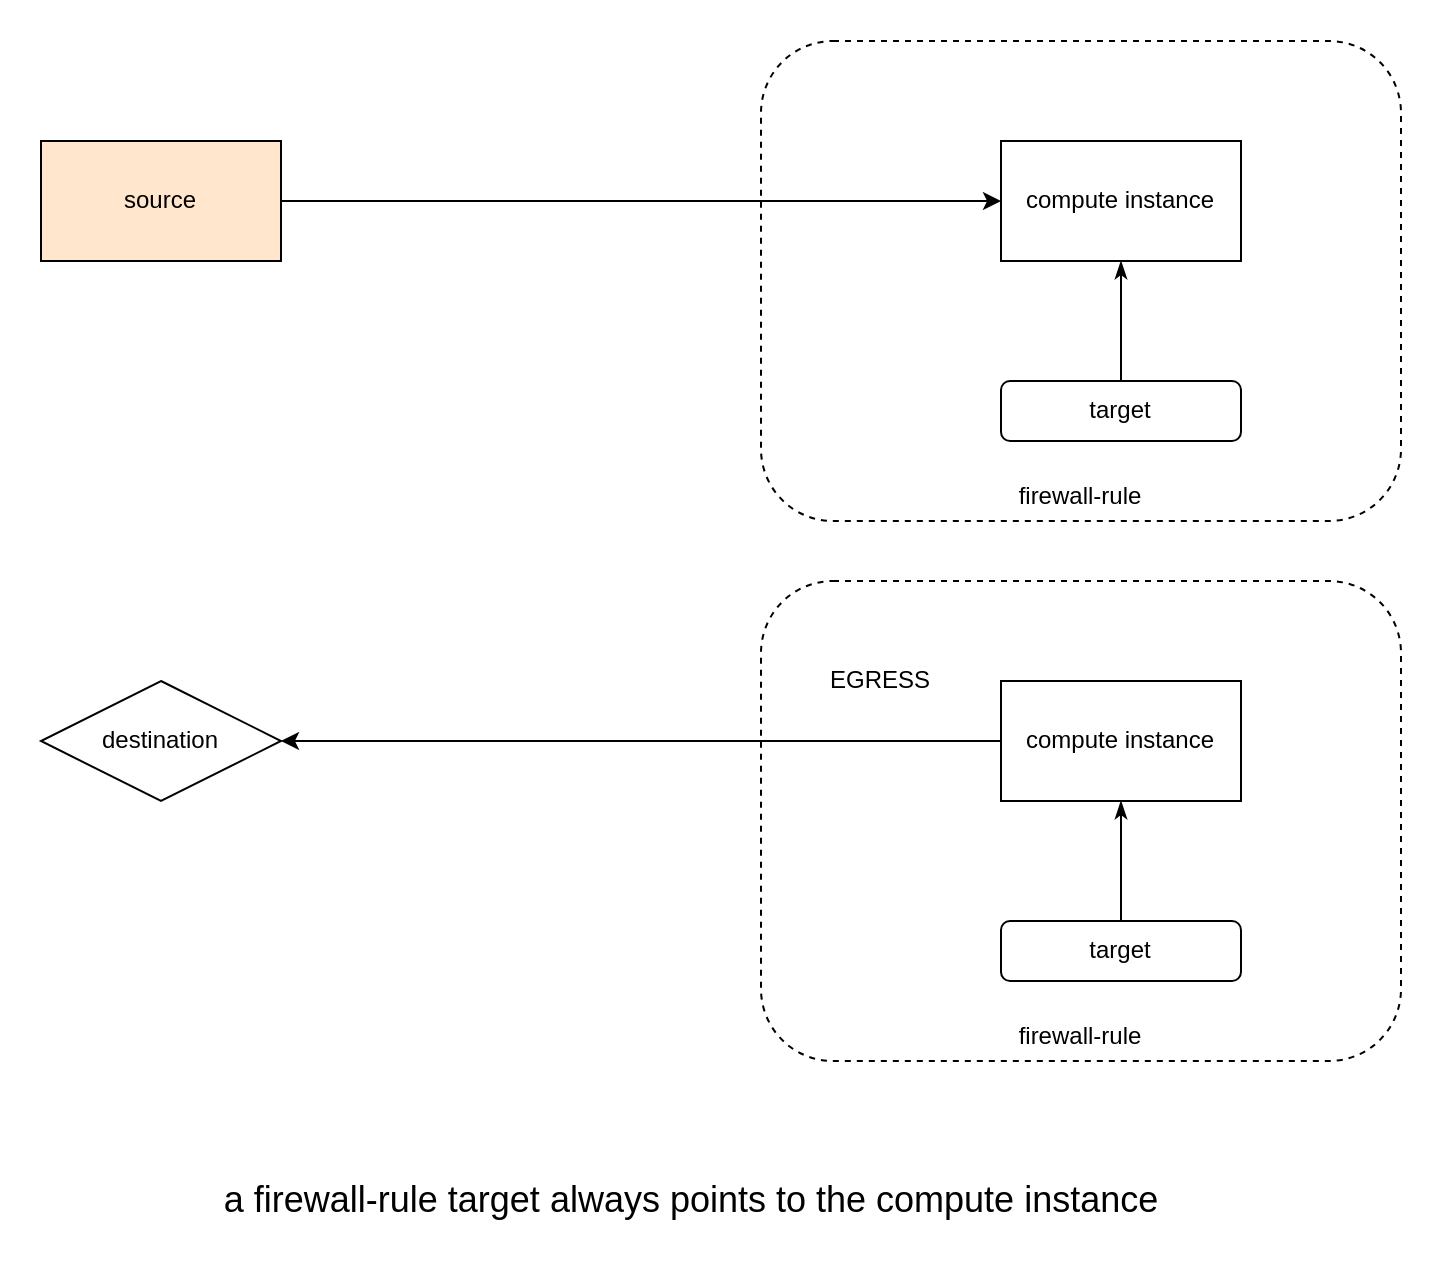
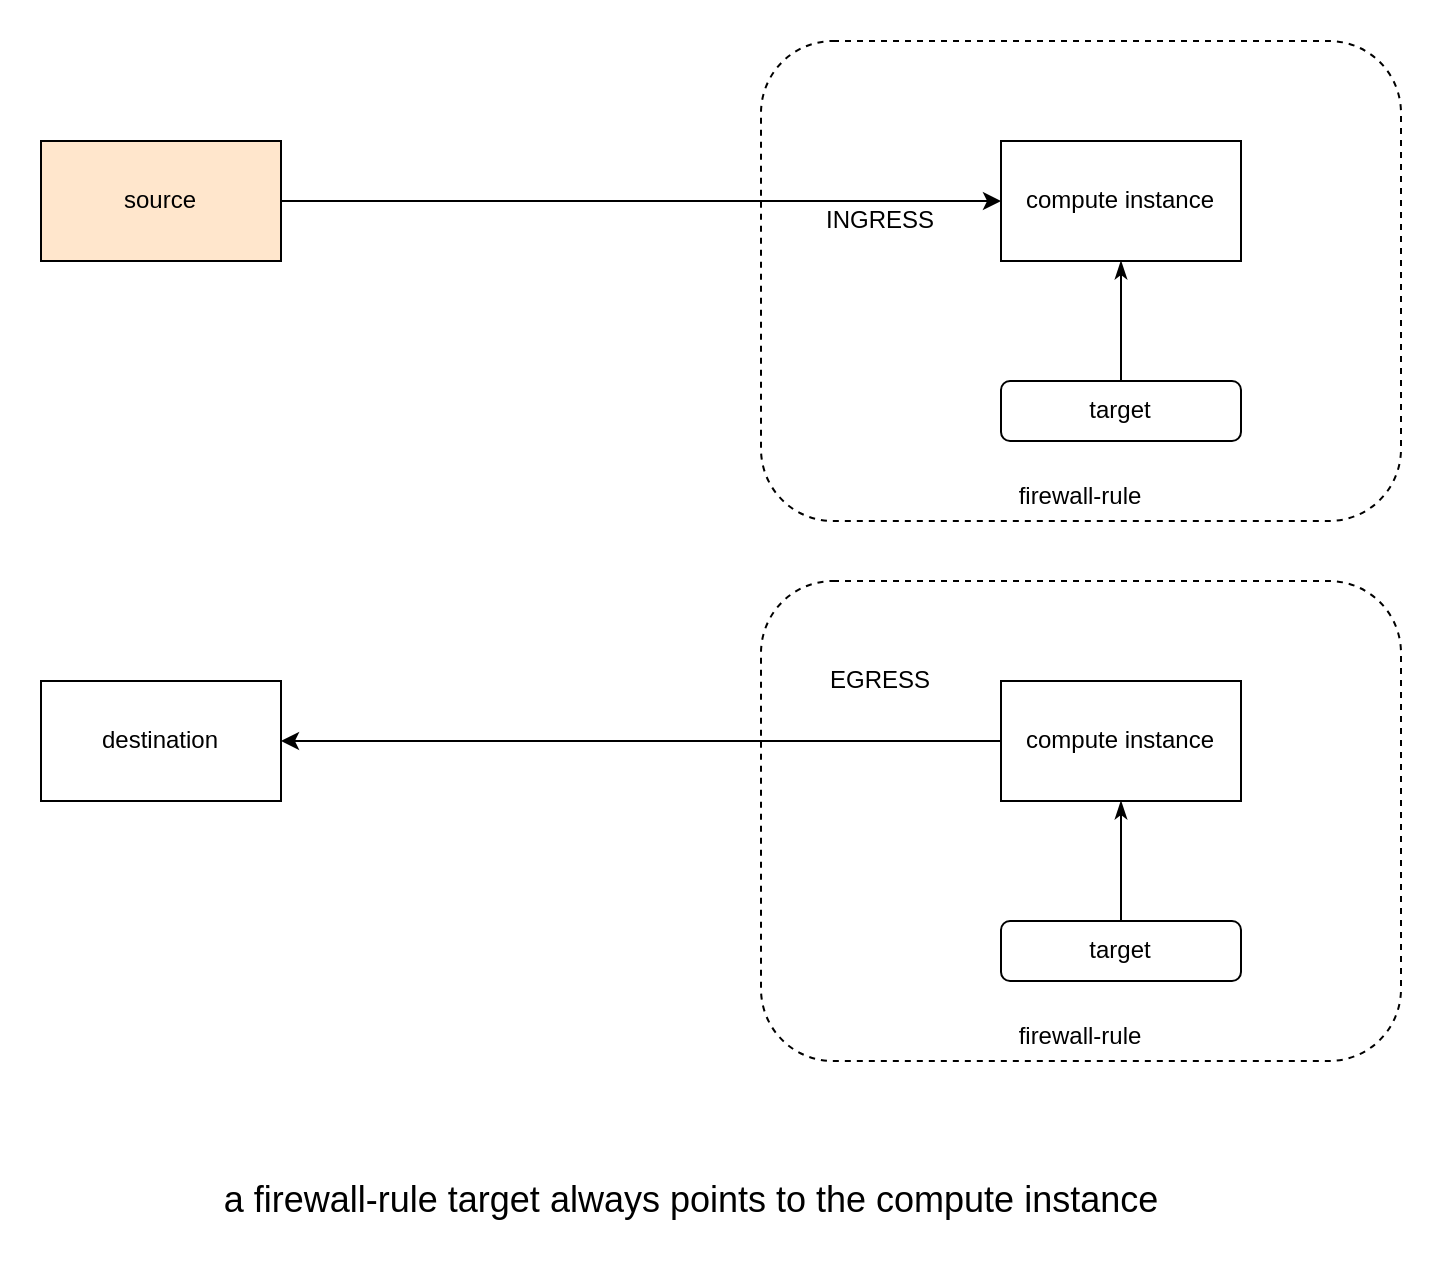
node "INGRESS": added
node "destination": shape diamond -> rectangle
